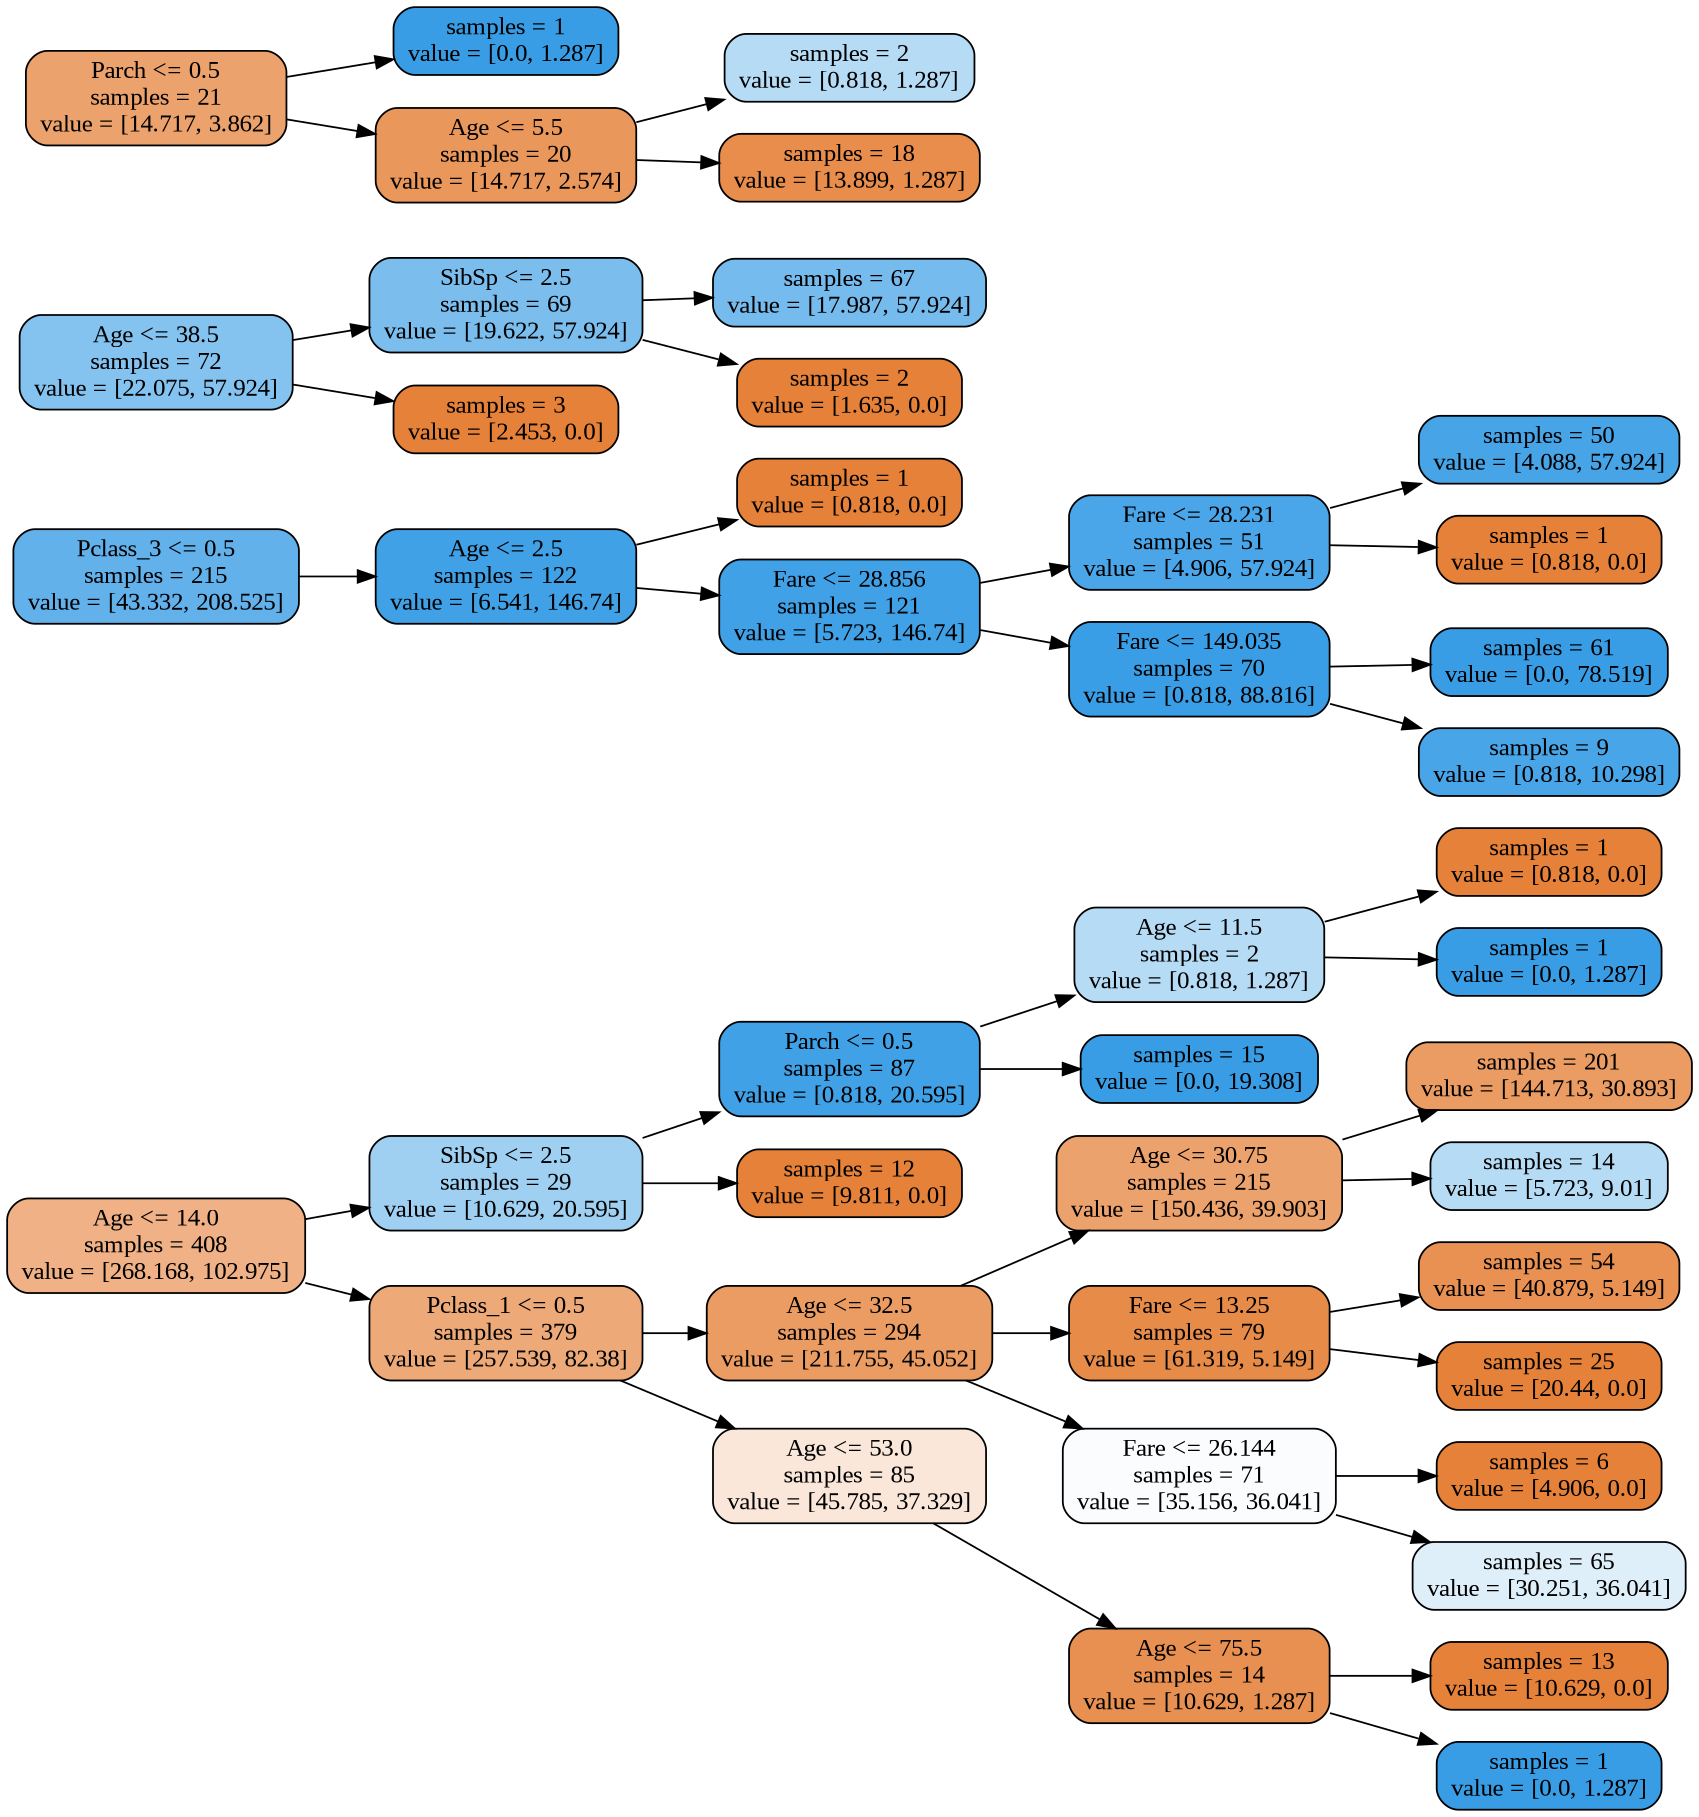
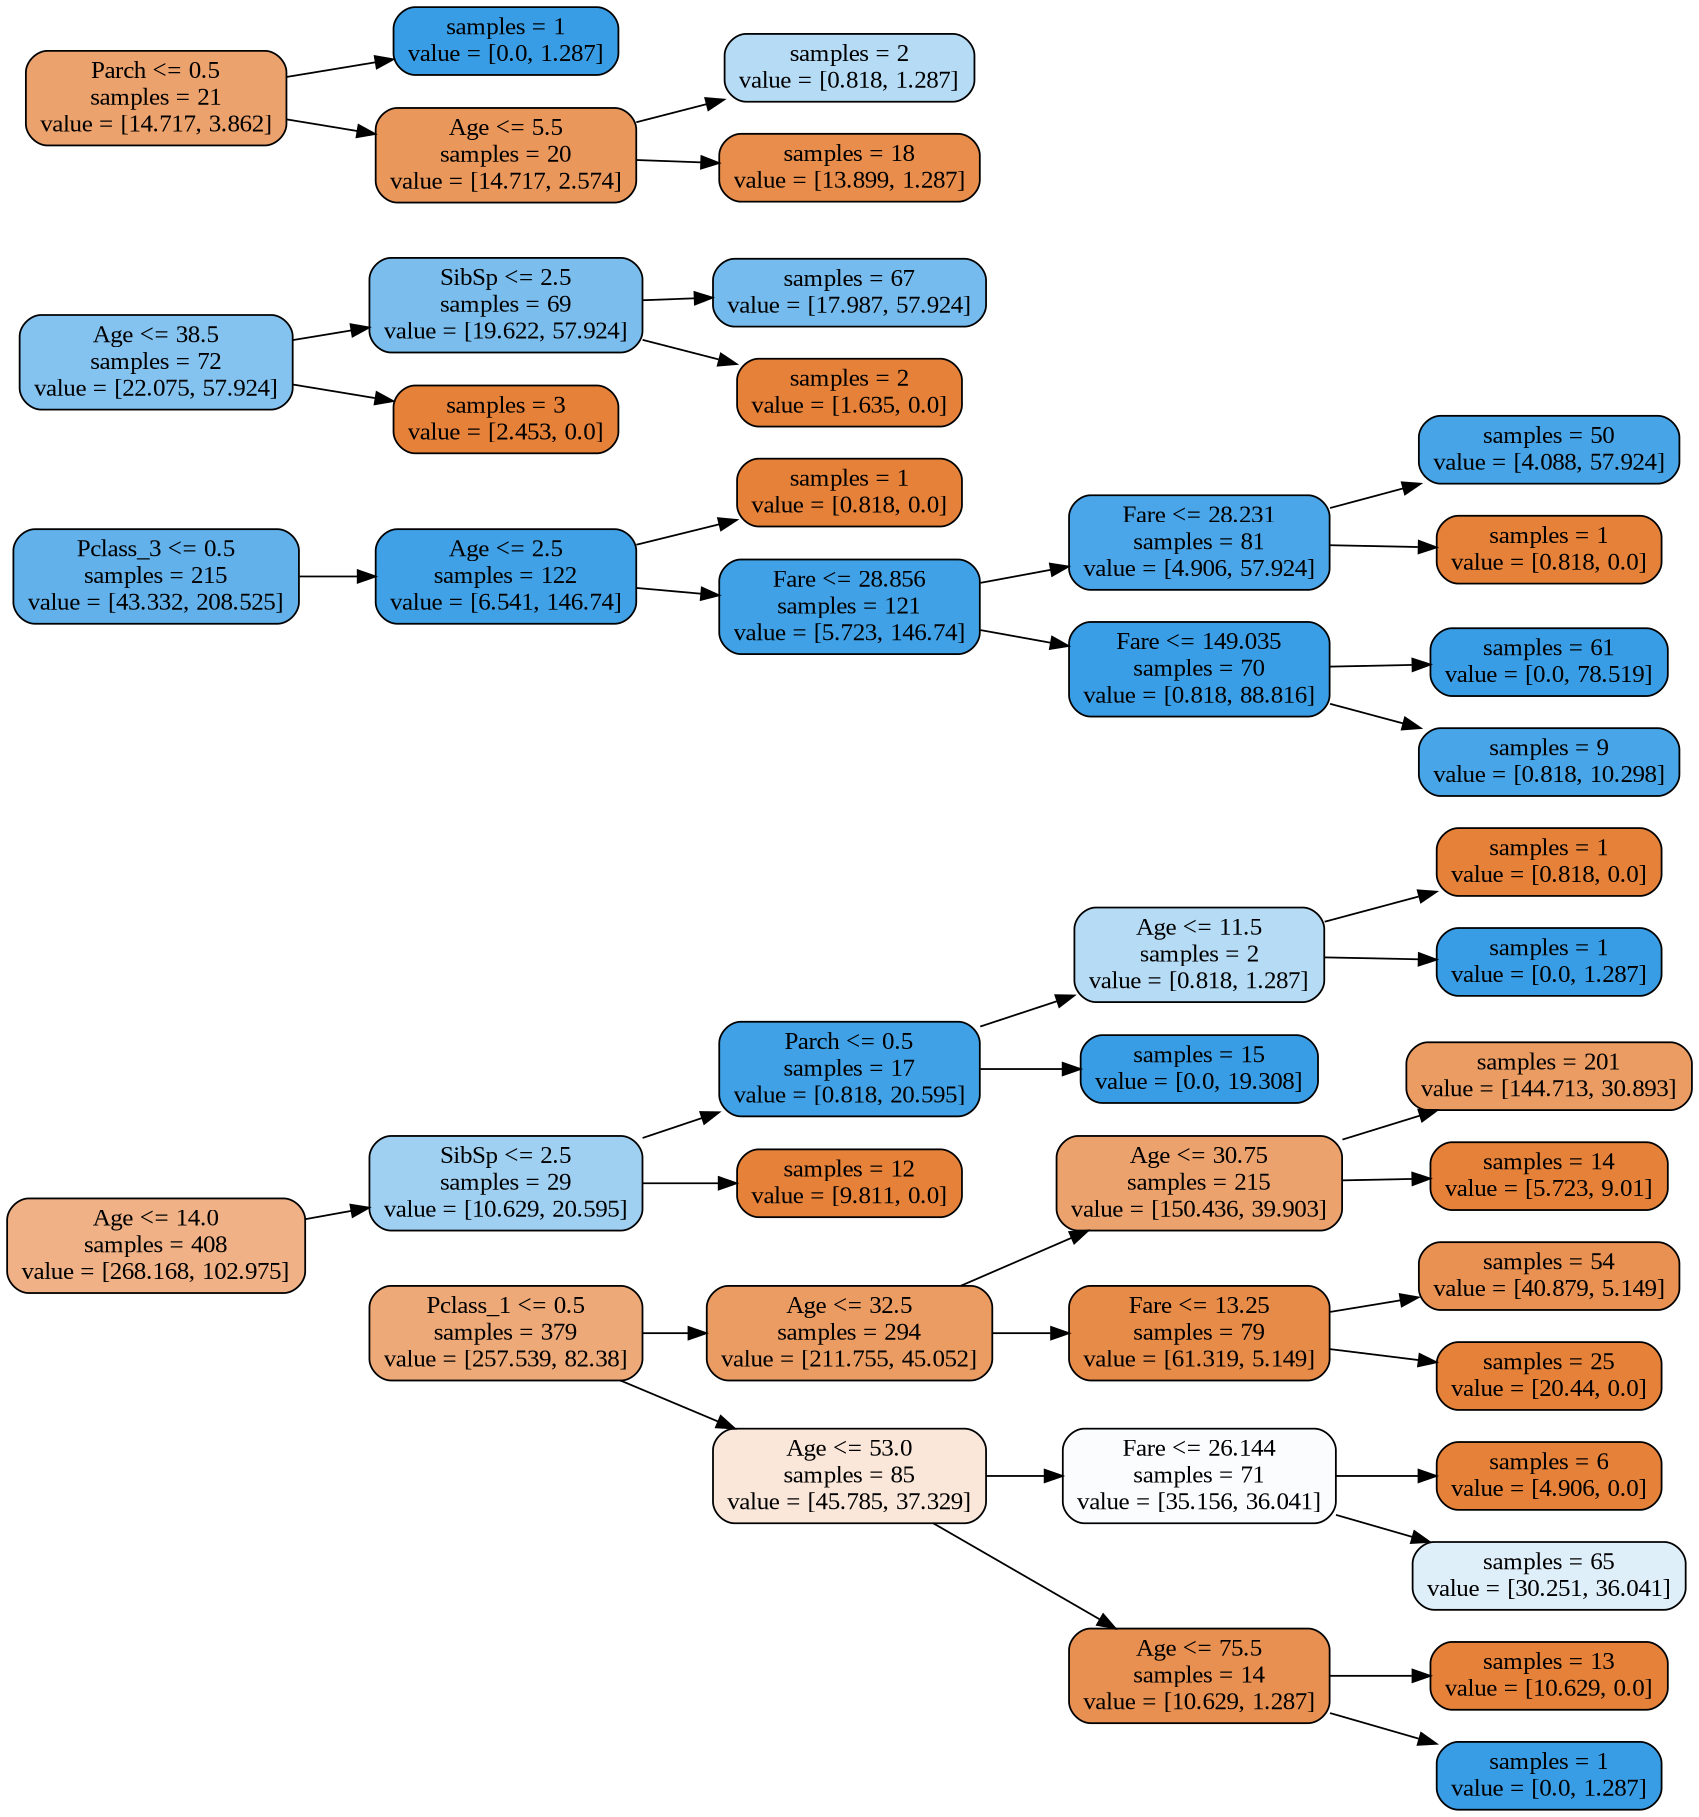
node "Fare <= 28.231 samples = 51 value = [4.906, 57.924]": label "Fare <= 28.231 samples = 51 value = [4.906, 57.924]" -> "Fare <= 28.231 samples = 81 value = [4.906, 57.924]"
node "Parch <= 0.5 samples = 87 value = [0.818, 20.595]": label "Parch <= 0.5 samples = 87 value = [0.818, 20.595]" -> "Parch <= 0.5 samples = 17 value = [0.818, 20.595]"
node "samples = 14 value = [5.723, 9.01]": fillcolor #399de55d -> #e58139ff
edge "Age <= 14.0 samples = 408 value = [268.168, 102.975]" -> "Pclass_1 <= 0.5 samples = 379 value = [257.539, 82.38]": removed
edge "Age <= 32.5 samples = 294 value = [211.755, 45.052]" -> "Fare <= 26.144 samples = 71 value = [35.156, 36.041]": now "Age <= 53.0 samples = 85 value = [45.785, 37.329]" -> "Fare <= 26.144 samples = 71 value = [35.156, 36.041]"
